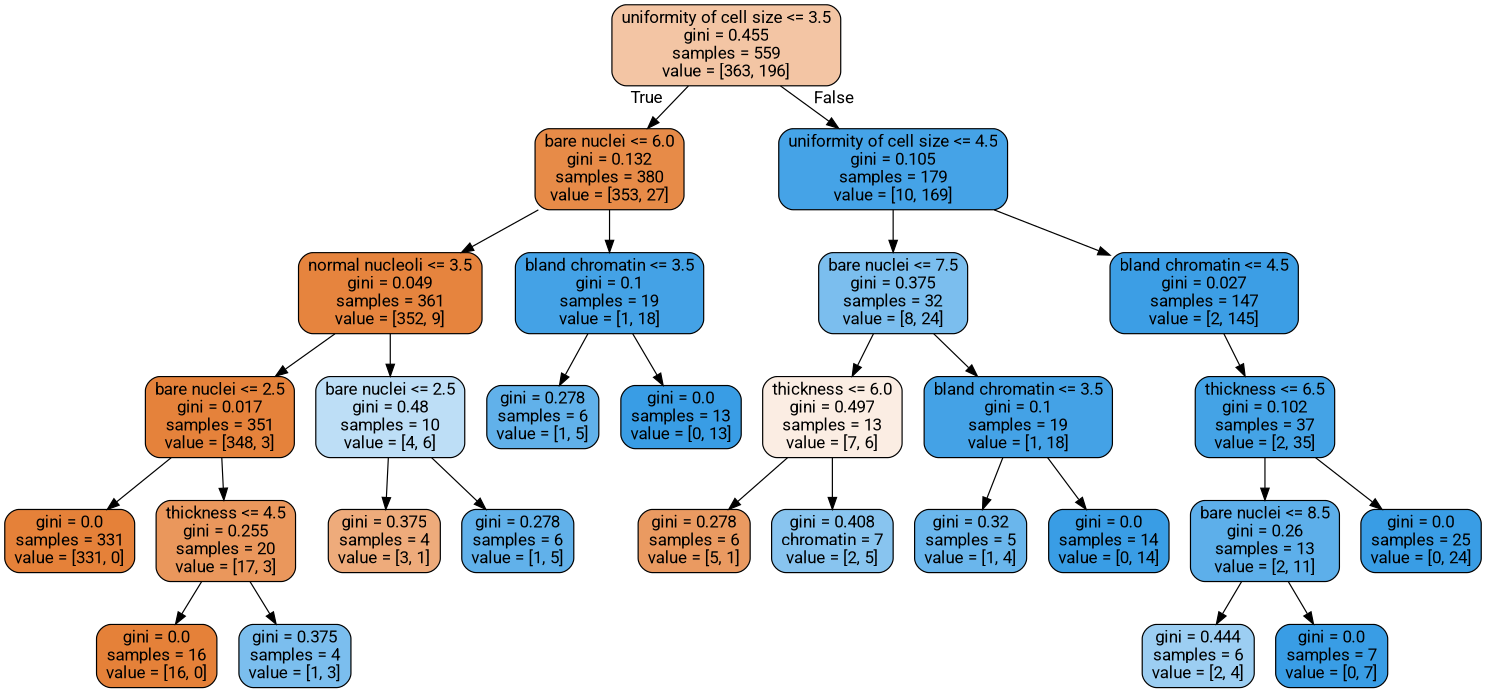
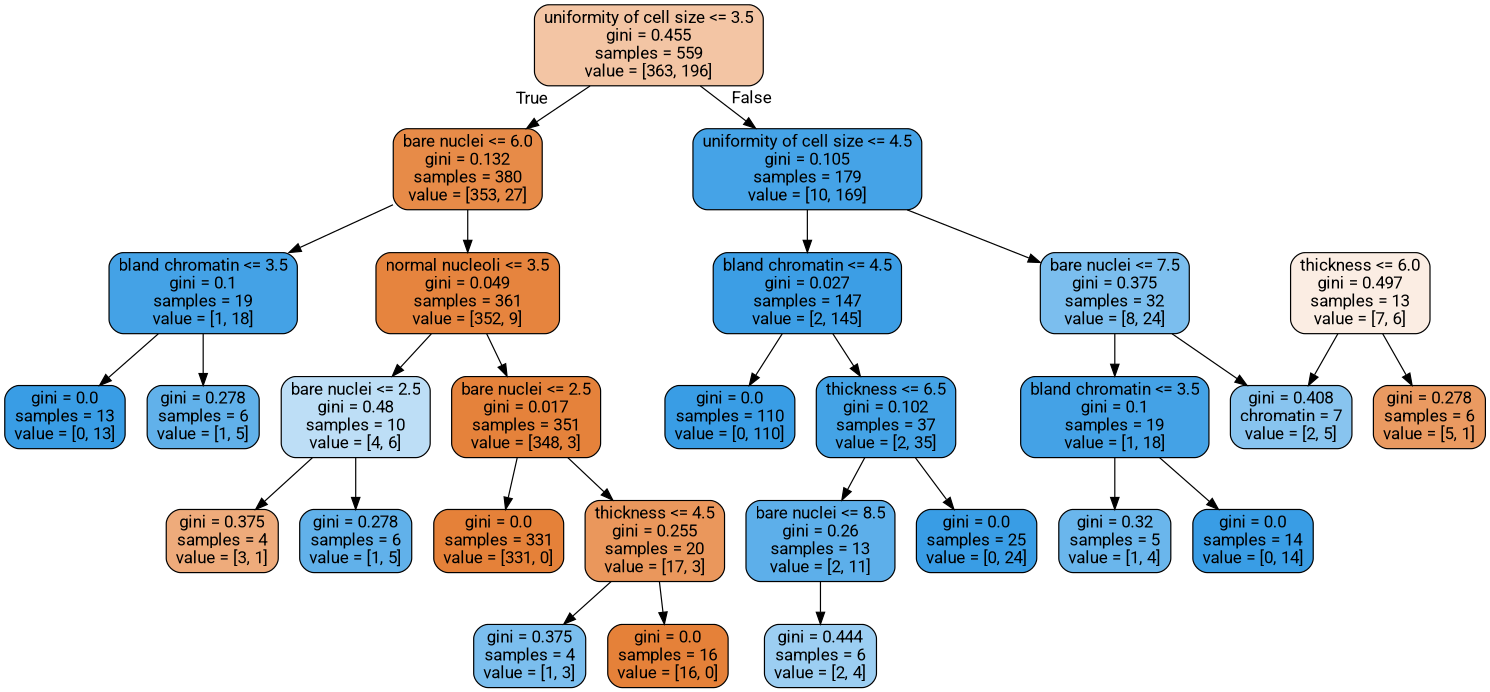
edge "bare nuclei <= 7.5 gini = 0.375 samples = 32 value = [8, 24]" -> "thickness <= 6.0 gini = 0.497 samples = 13 value = [7, 6]": now "bare nuclei <= 7.5 gini = 0.375 samples = 32 value = [8, 24]" -> "gini = 0.408 chromatin = 7 value = [2, 5]"
node "gini = 0.0 samples = 110 value = [0, 110]": added
node "gini = 0.0 samples = 7 value = [0, 7]": removed
